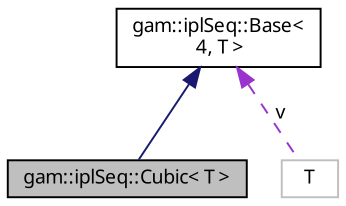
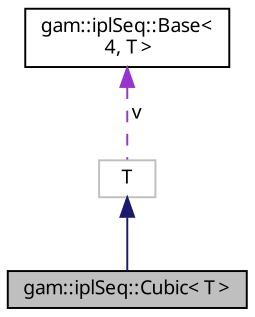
edge "gam::iplSeq::Cubic< T >" -> "gam::iplSeq::Base< 4, T >": now "gam::iplSeq::Cubic< T >" -> "T"
